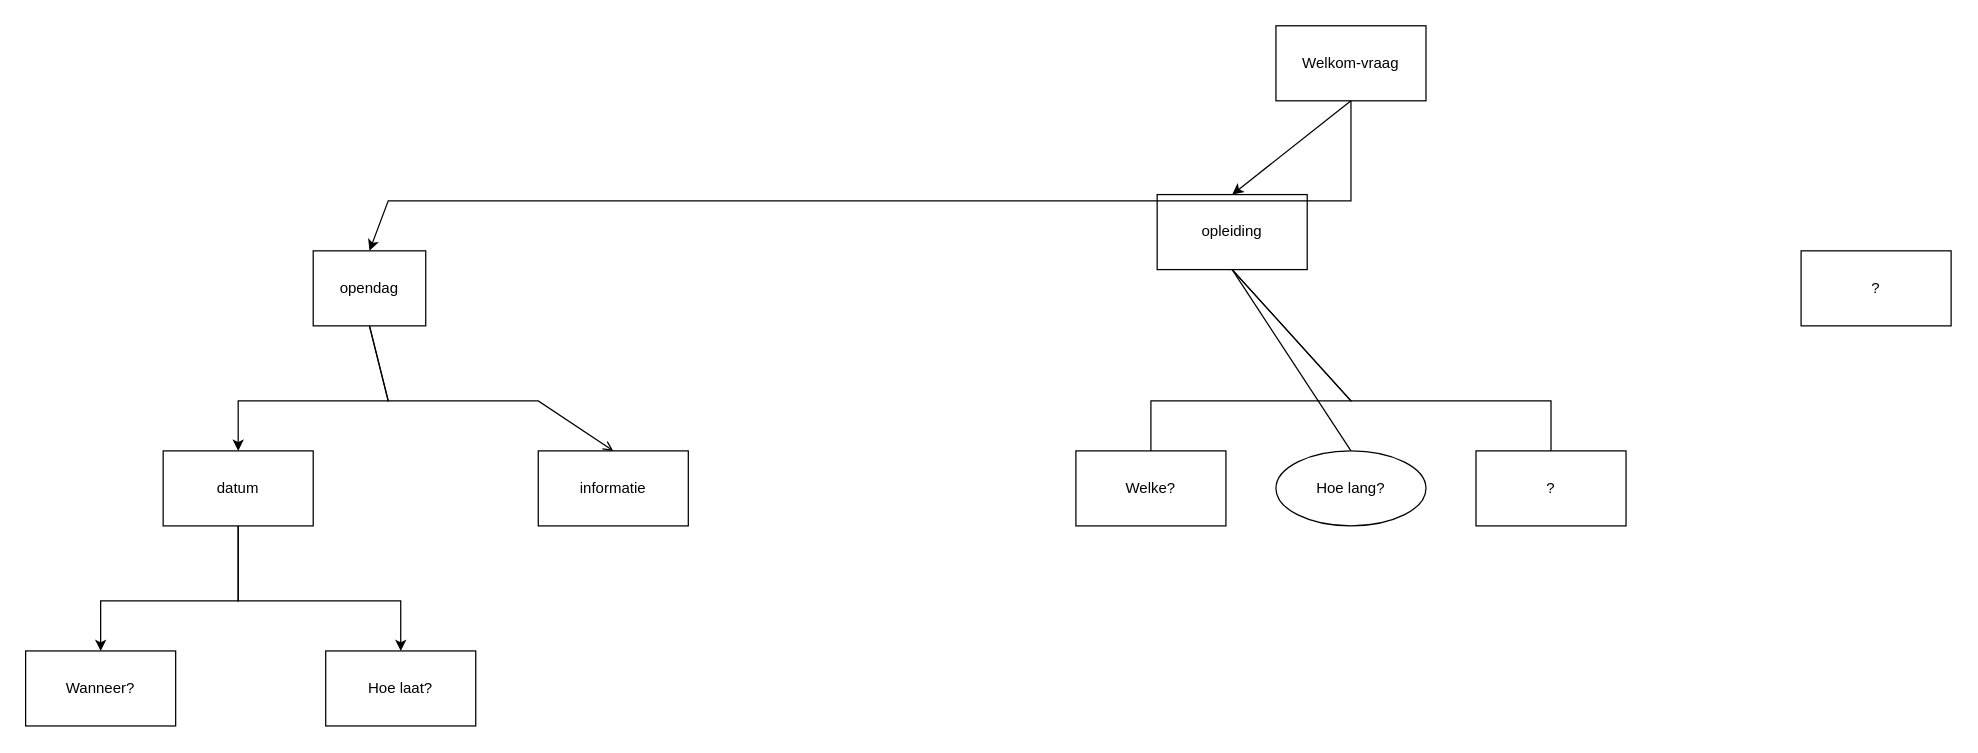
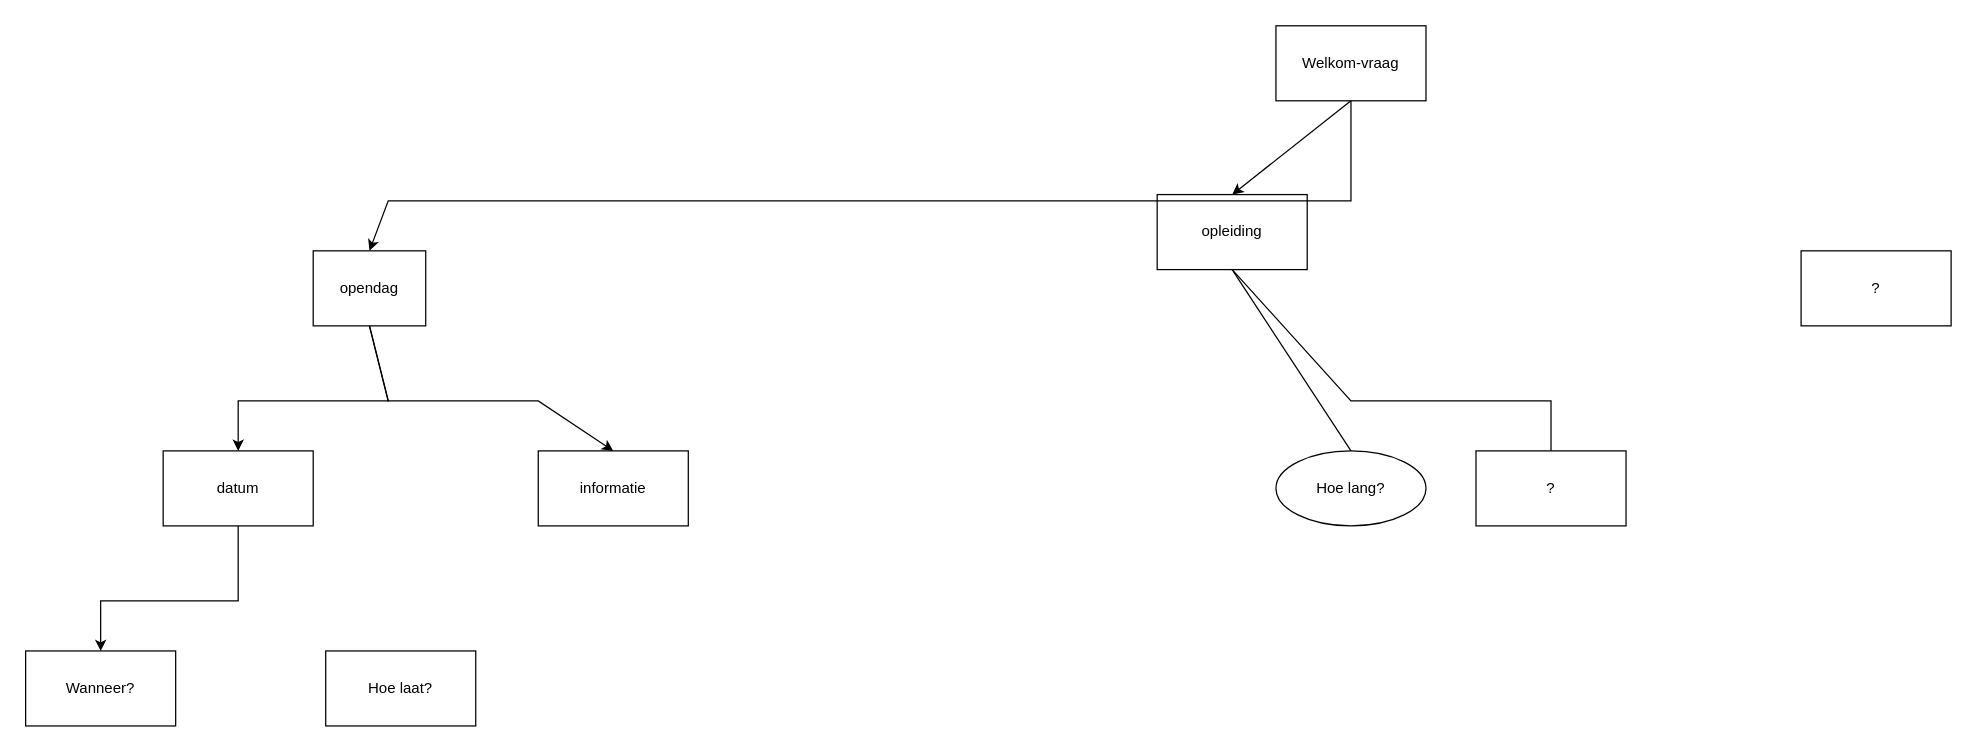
edge "opleiding" -- "Welke?": removed
edge "opendag" -> "informatie": arrowhead open -> classic
node "Welke?": removed
edge "datum" -> "Hoe laat?": removed
